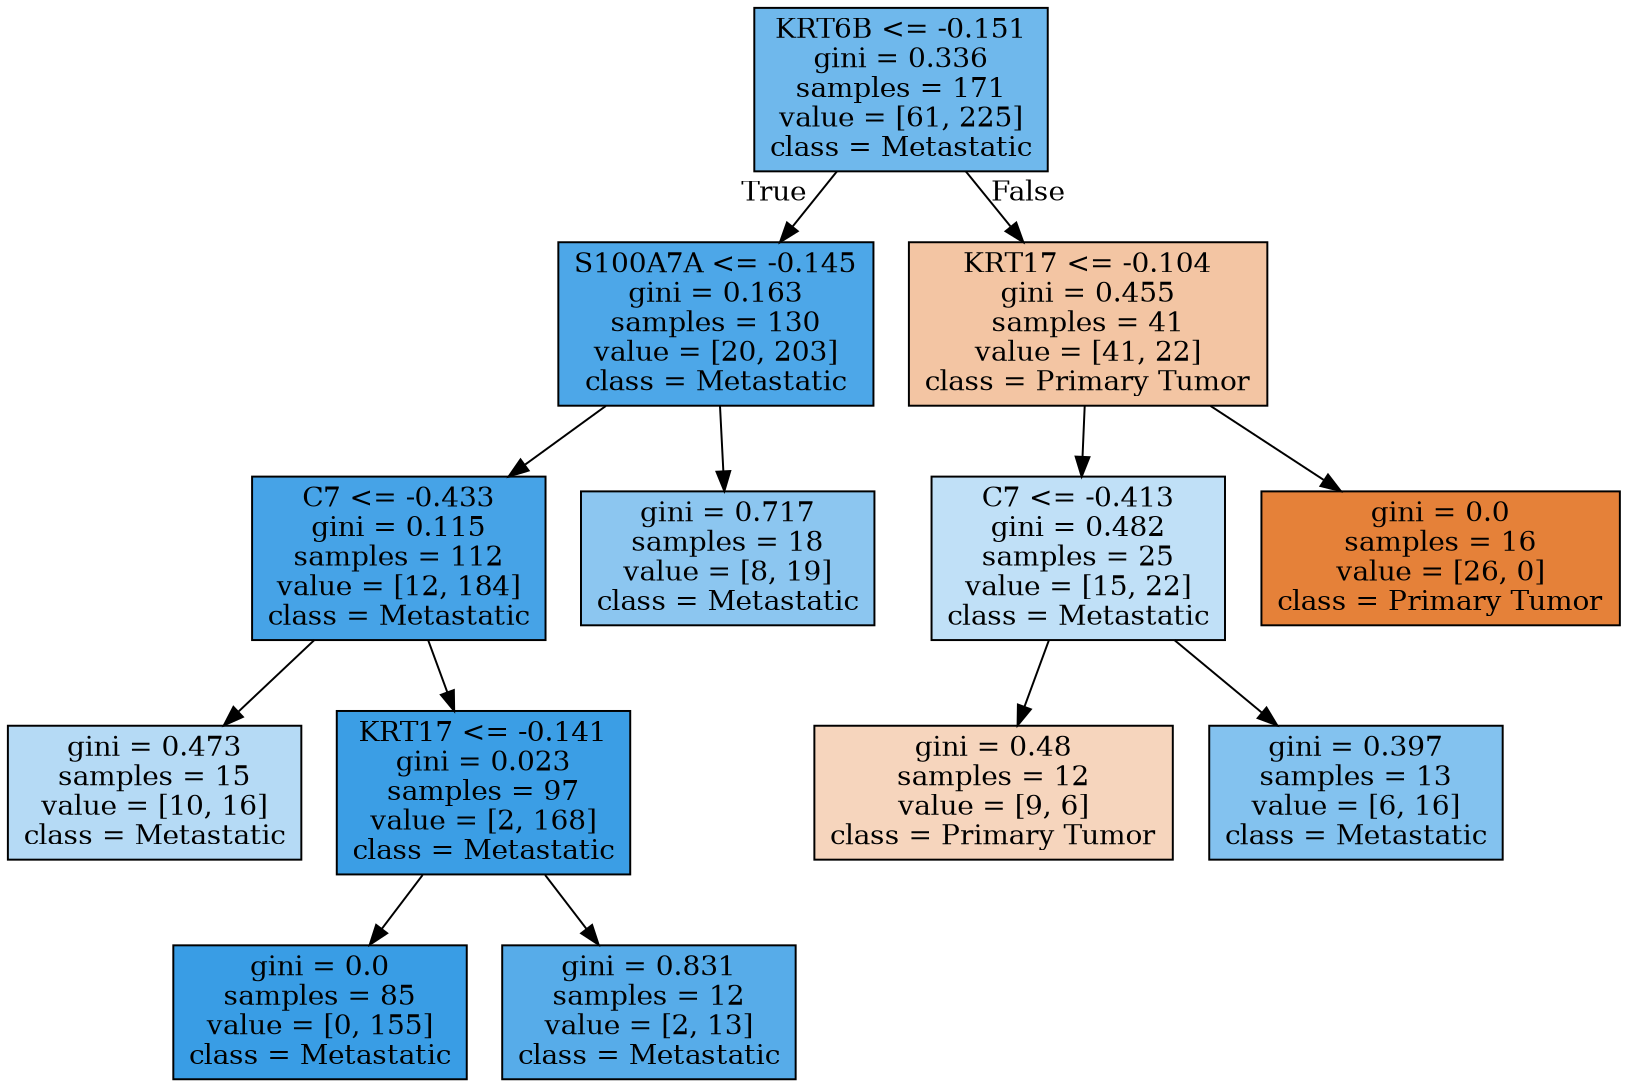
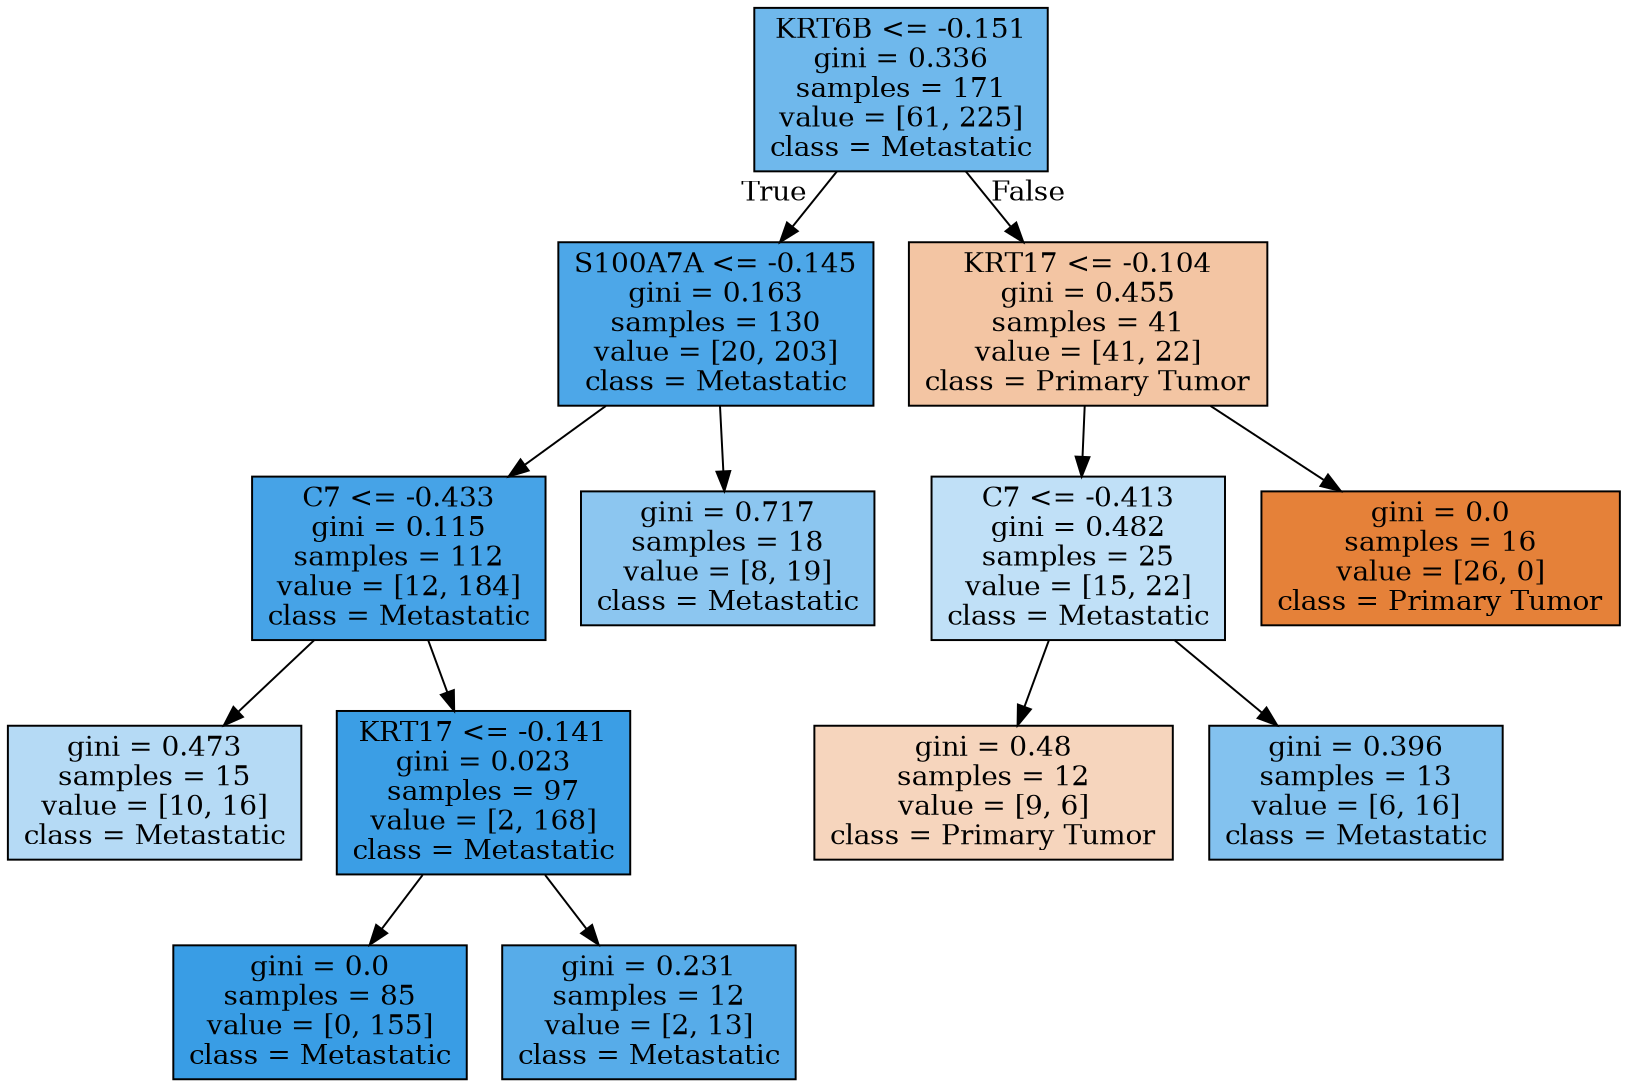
node "gini = 0.397 samples = 13 value = [6, 16] class = Metastatic": label "gini = 0.397 samples = 13 value = [6, 16] class = Metastatic" -> "gini = 0.396 samples = 13 value = [6, 16] class = Metastatic"
node "gini = 0.831 samples = 12 value = [2, 13] class = Metastatic": label "gini = 0.831 samples = 12 value = [2, 13] class = Metastatic" -> "gini = 0.231 samples = 12 value = [2, 13] class = Metastatic"
